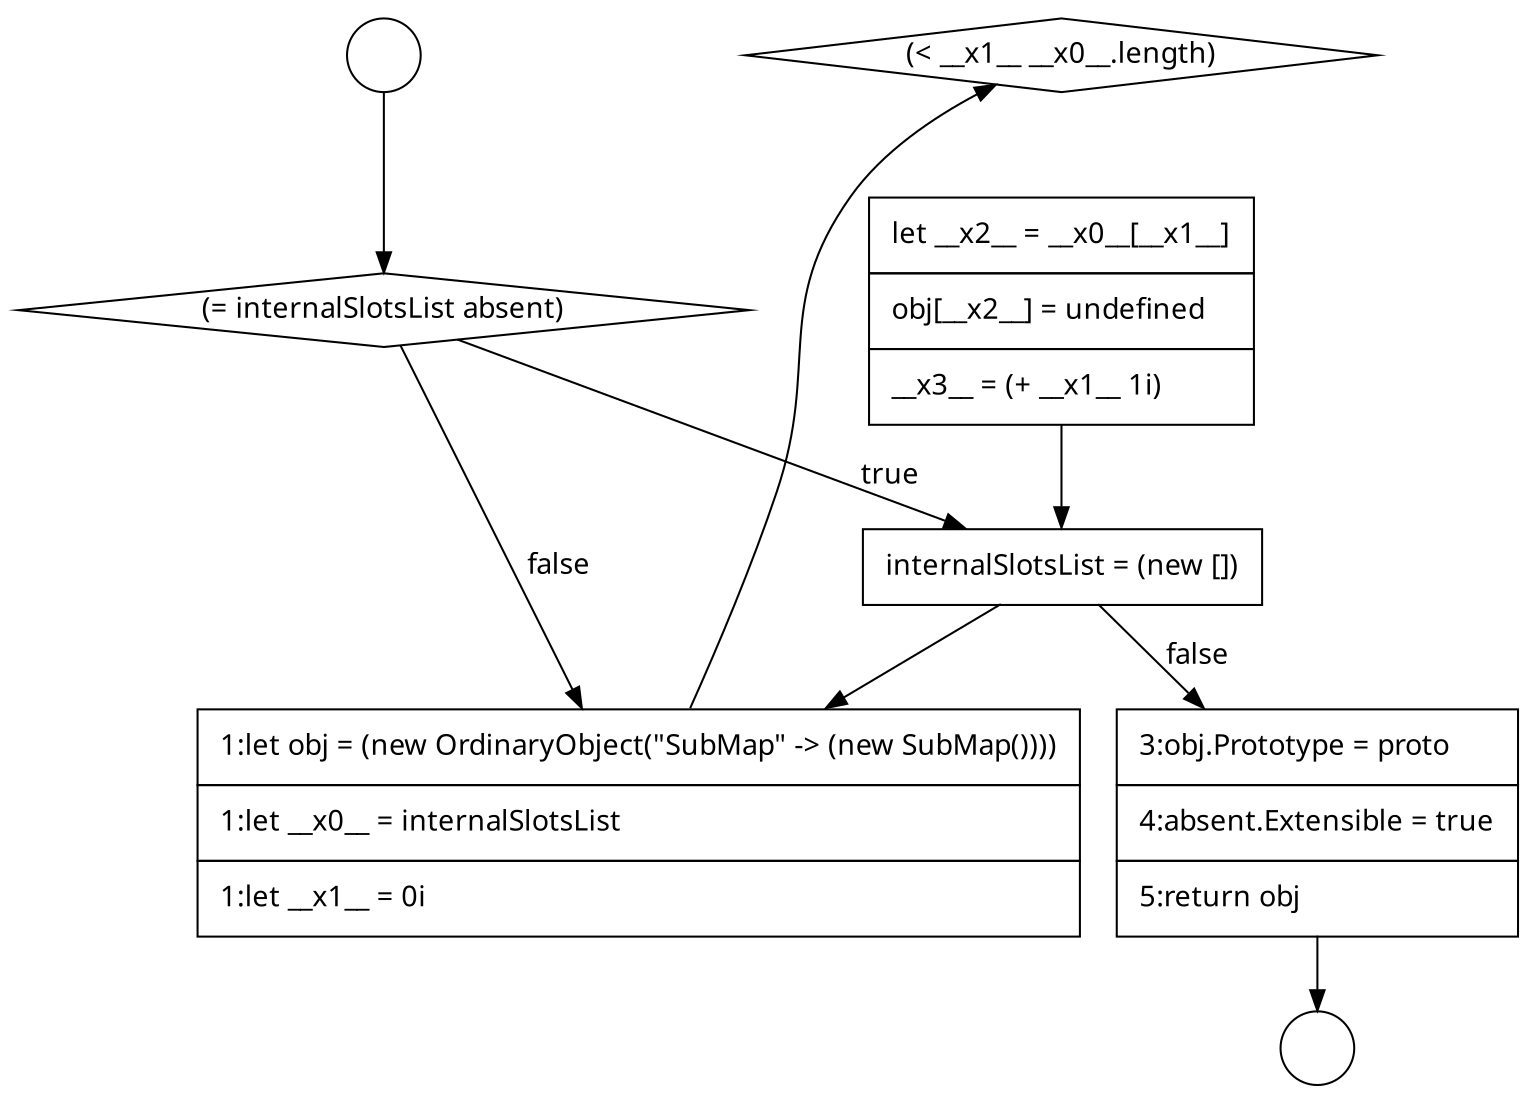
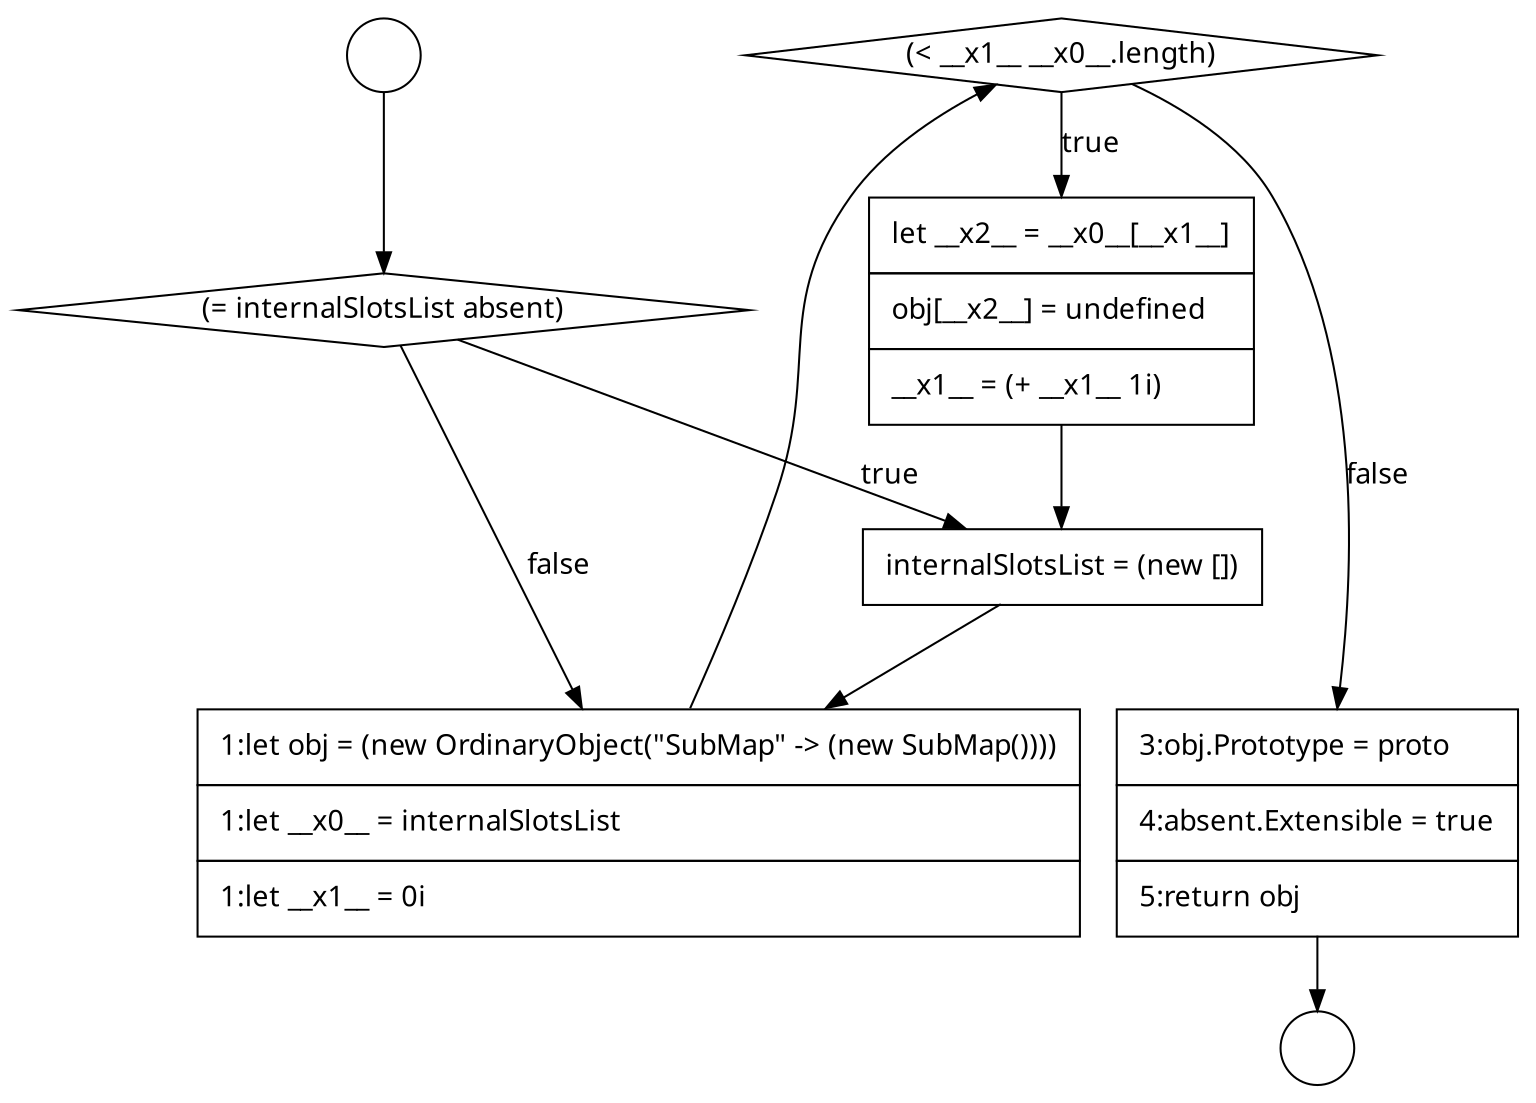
edge "(< __x1__ __x0__.length)" -> "let __x2__ = __x0__[__x1__]": added, label "true"
node "let __x2__ = __x0__[__x1__]": text "__x3__ = (+ __x1__ 1i)" -> "__x1__ = (+ __x1__ 1i)"
edge "internalSlotsList = (new [])" -> "3:obj.Prototype = proto": now "(< __x1__ __x0__.length)" -> "3:obj.Prototype = proto"
